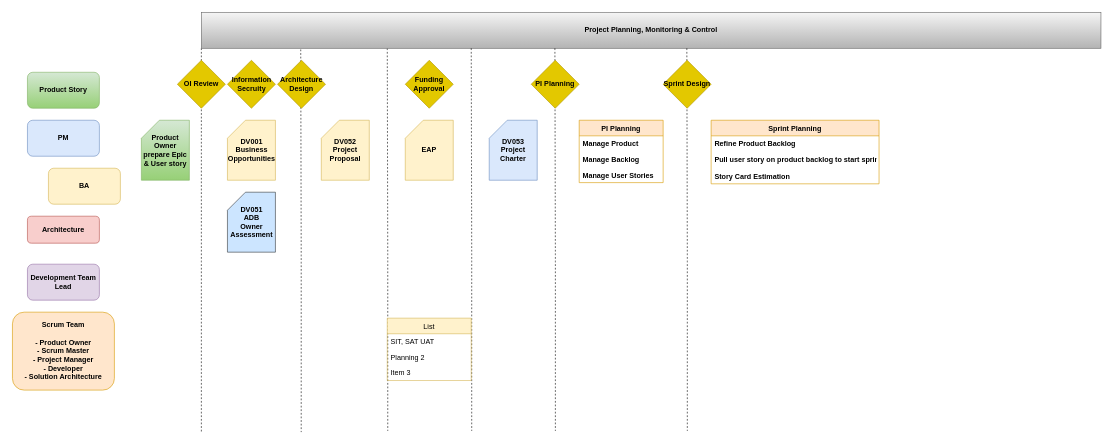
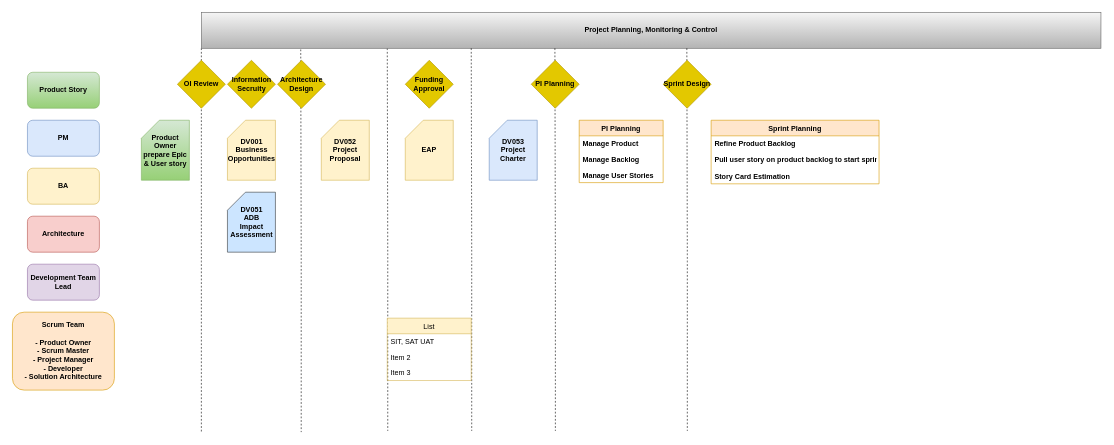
node "BA": moved (84, 186) -> (63, 186)
node "DV051 ADB Owner Assessment": label "DV051 ADB Owner Assessment" -> "DV051 ADB Impact Assessment"
node "Architecture": size 72x27 -> 72x36
node "Planning 2": label "Planning 2" -> "Item 2"
